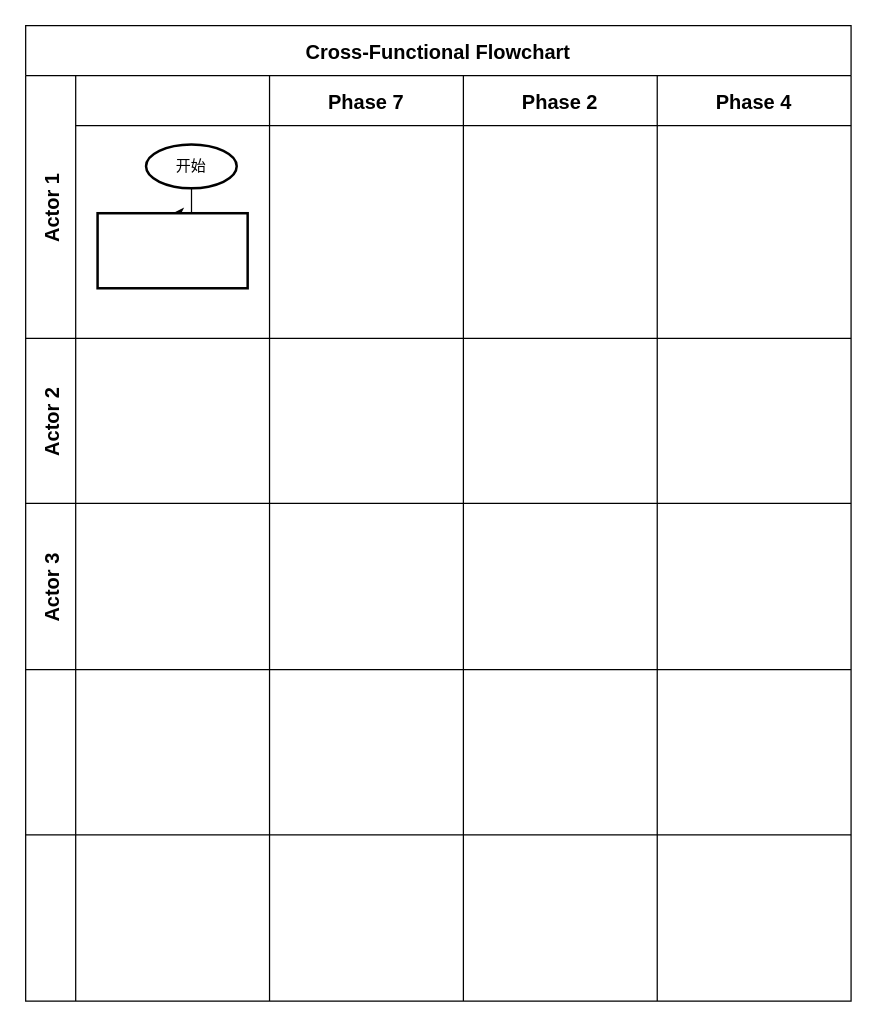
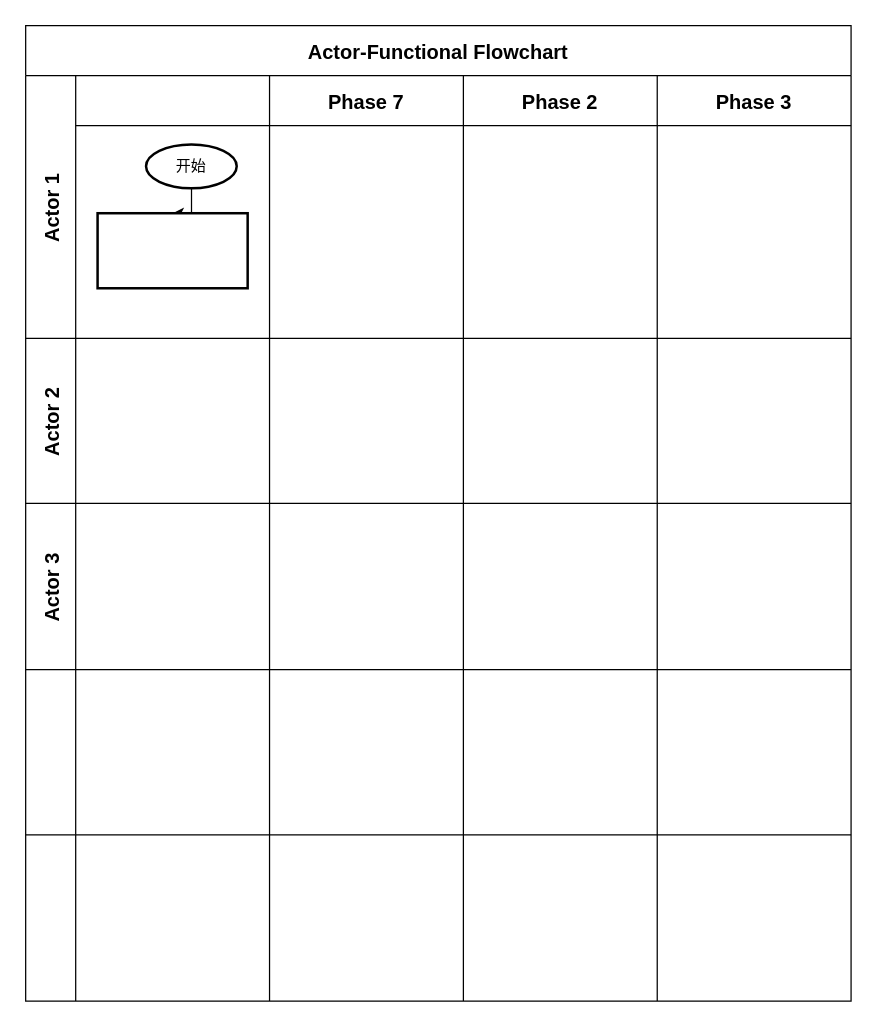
node "Cross-Functional Flowchart": label "Cross-Functional Flowchart" -> "Actor-Functional Flowchart"
node "Phase 4": label "Phase 4" -> "Phase 3"
